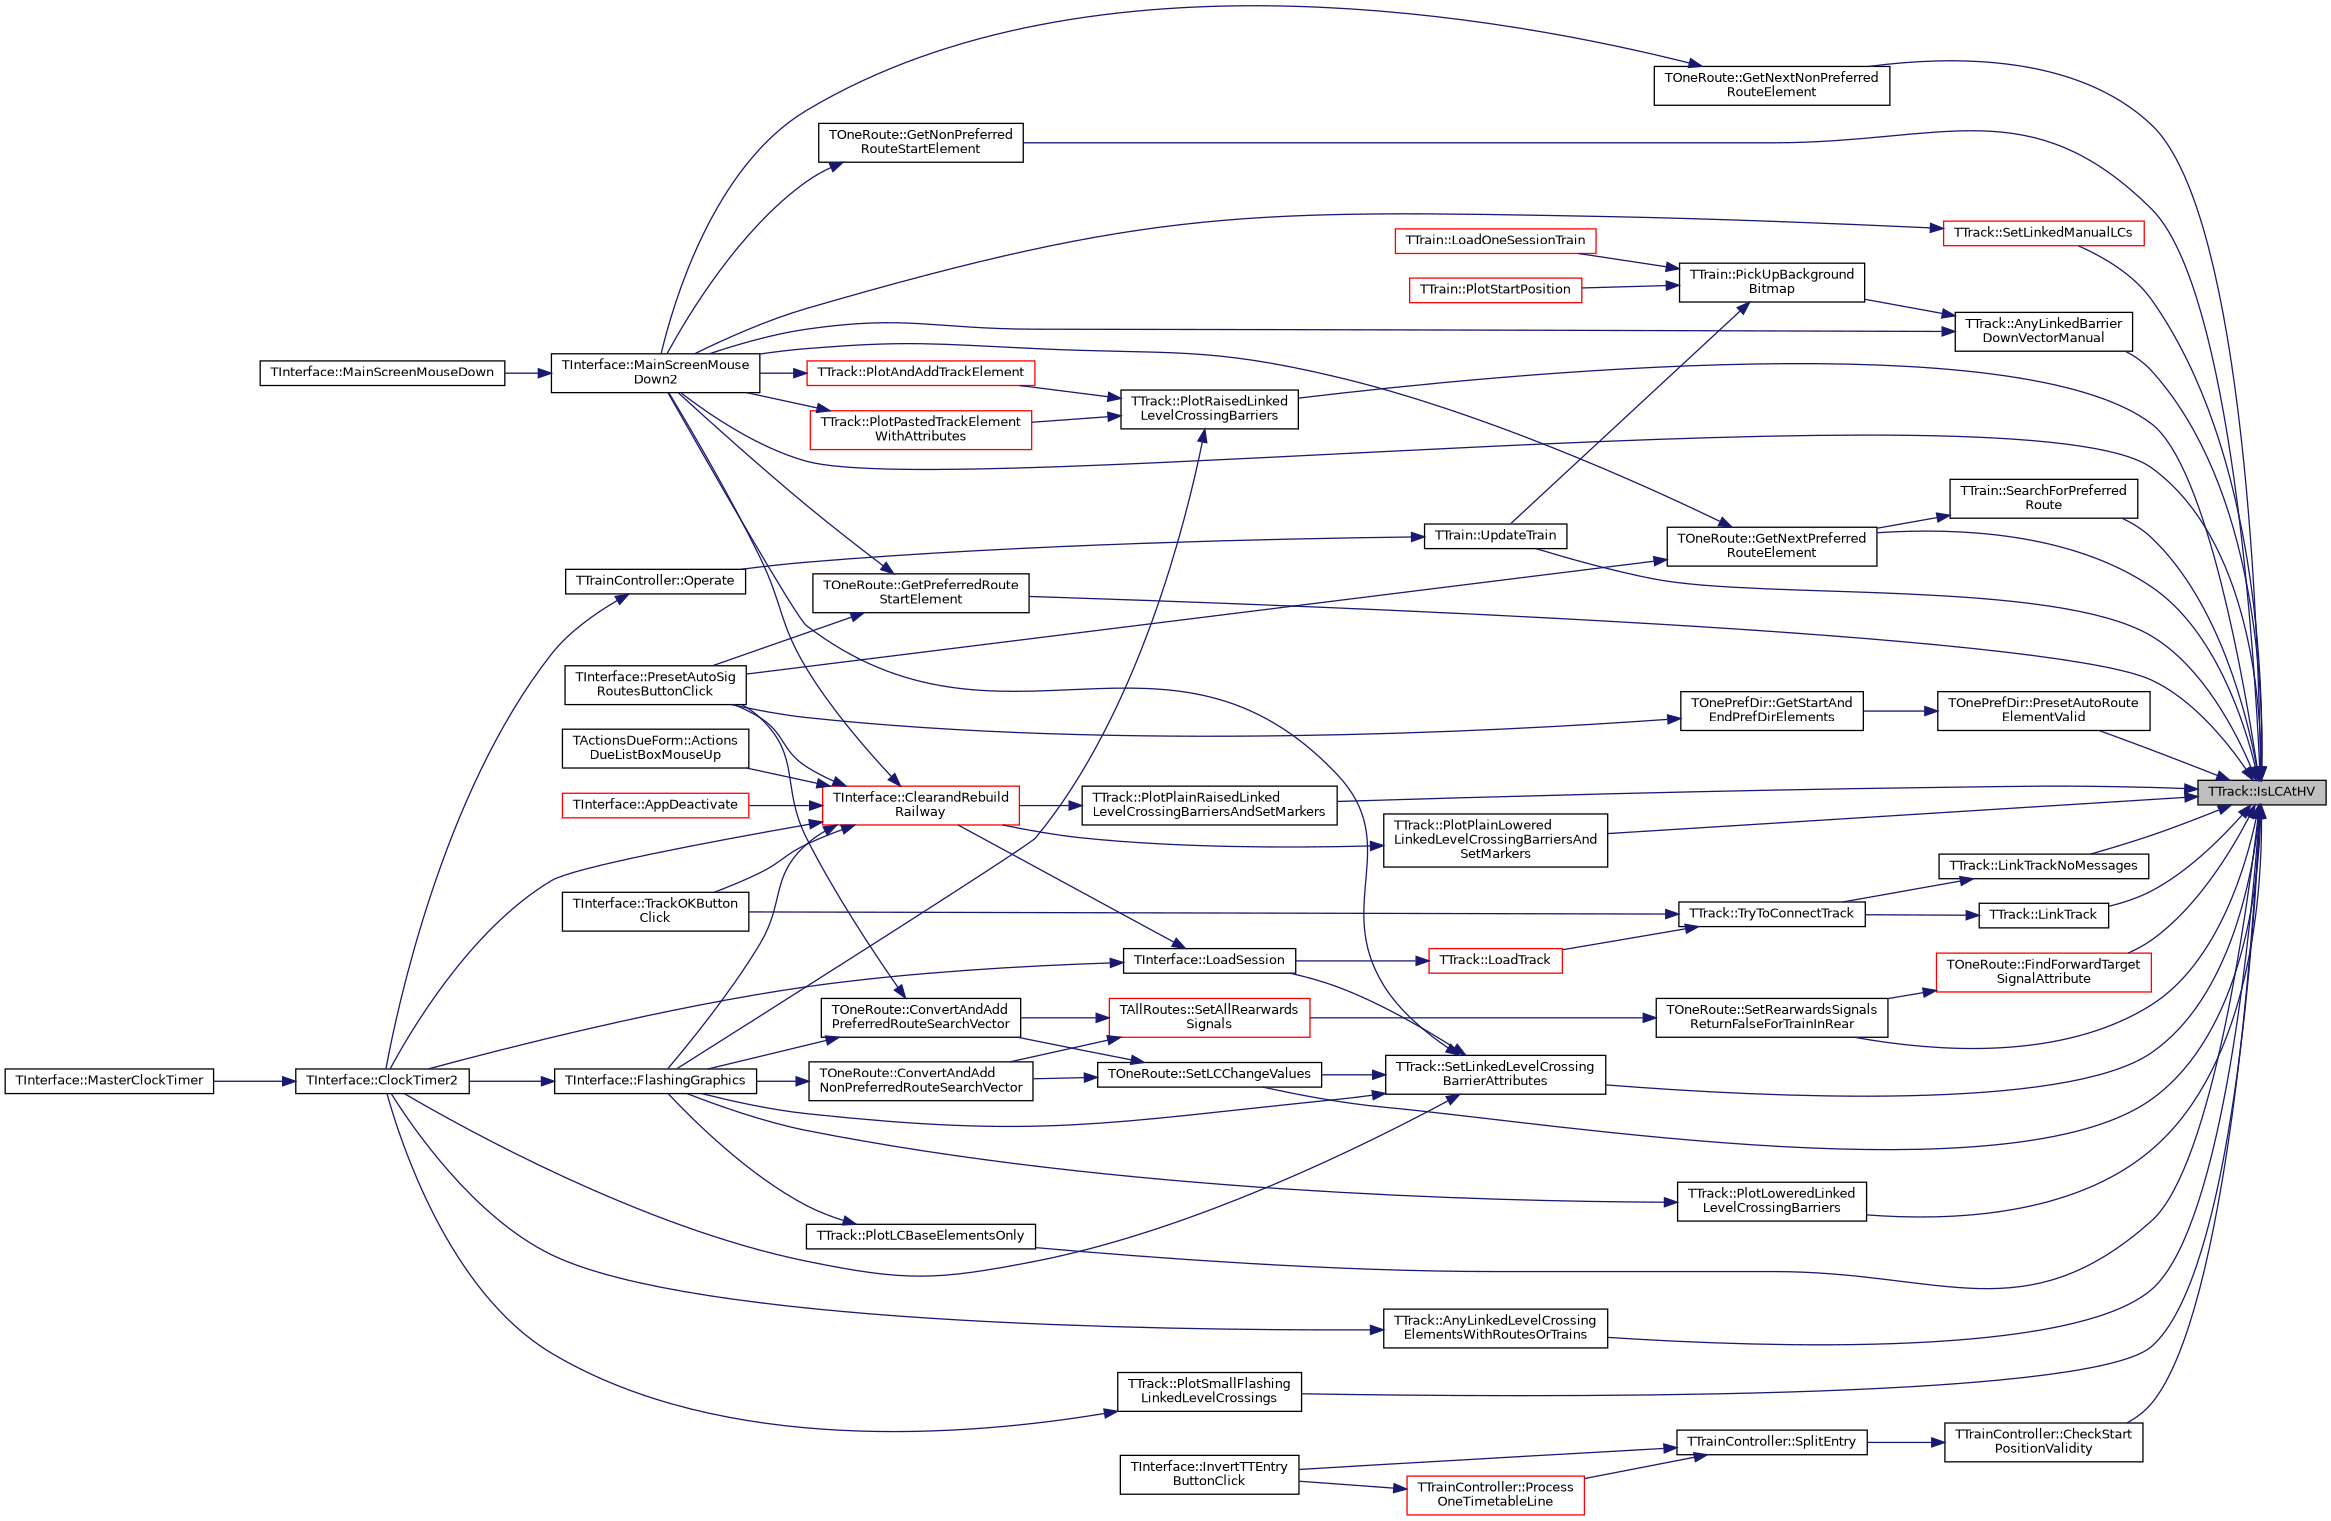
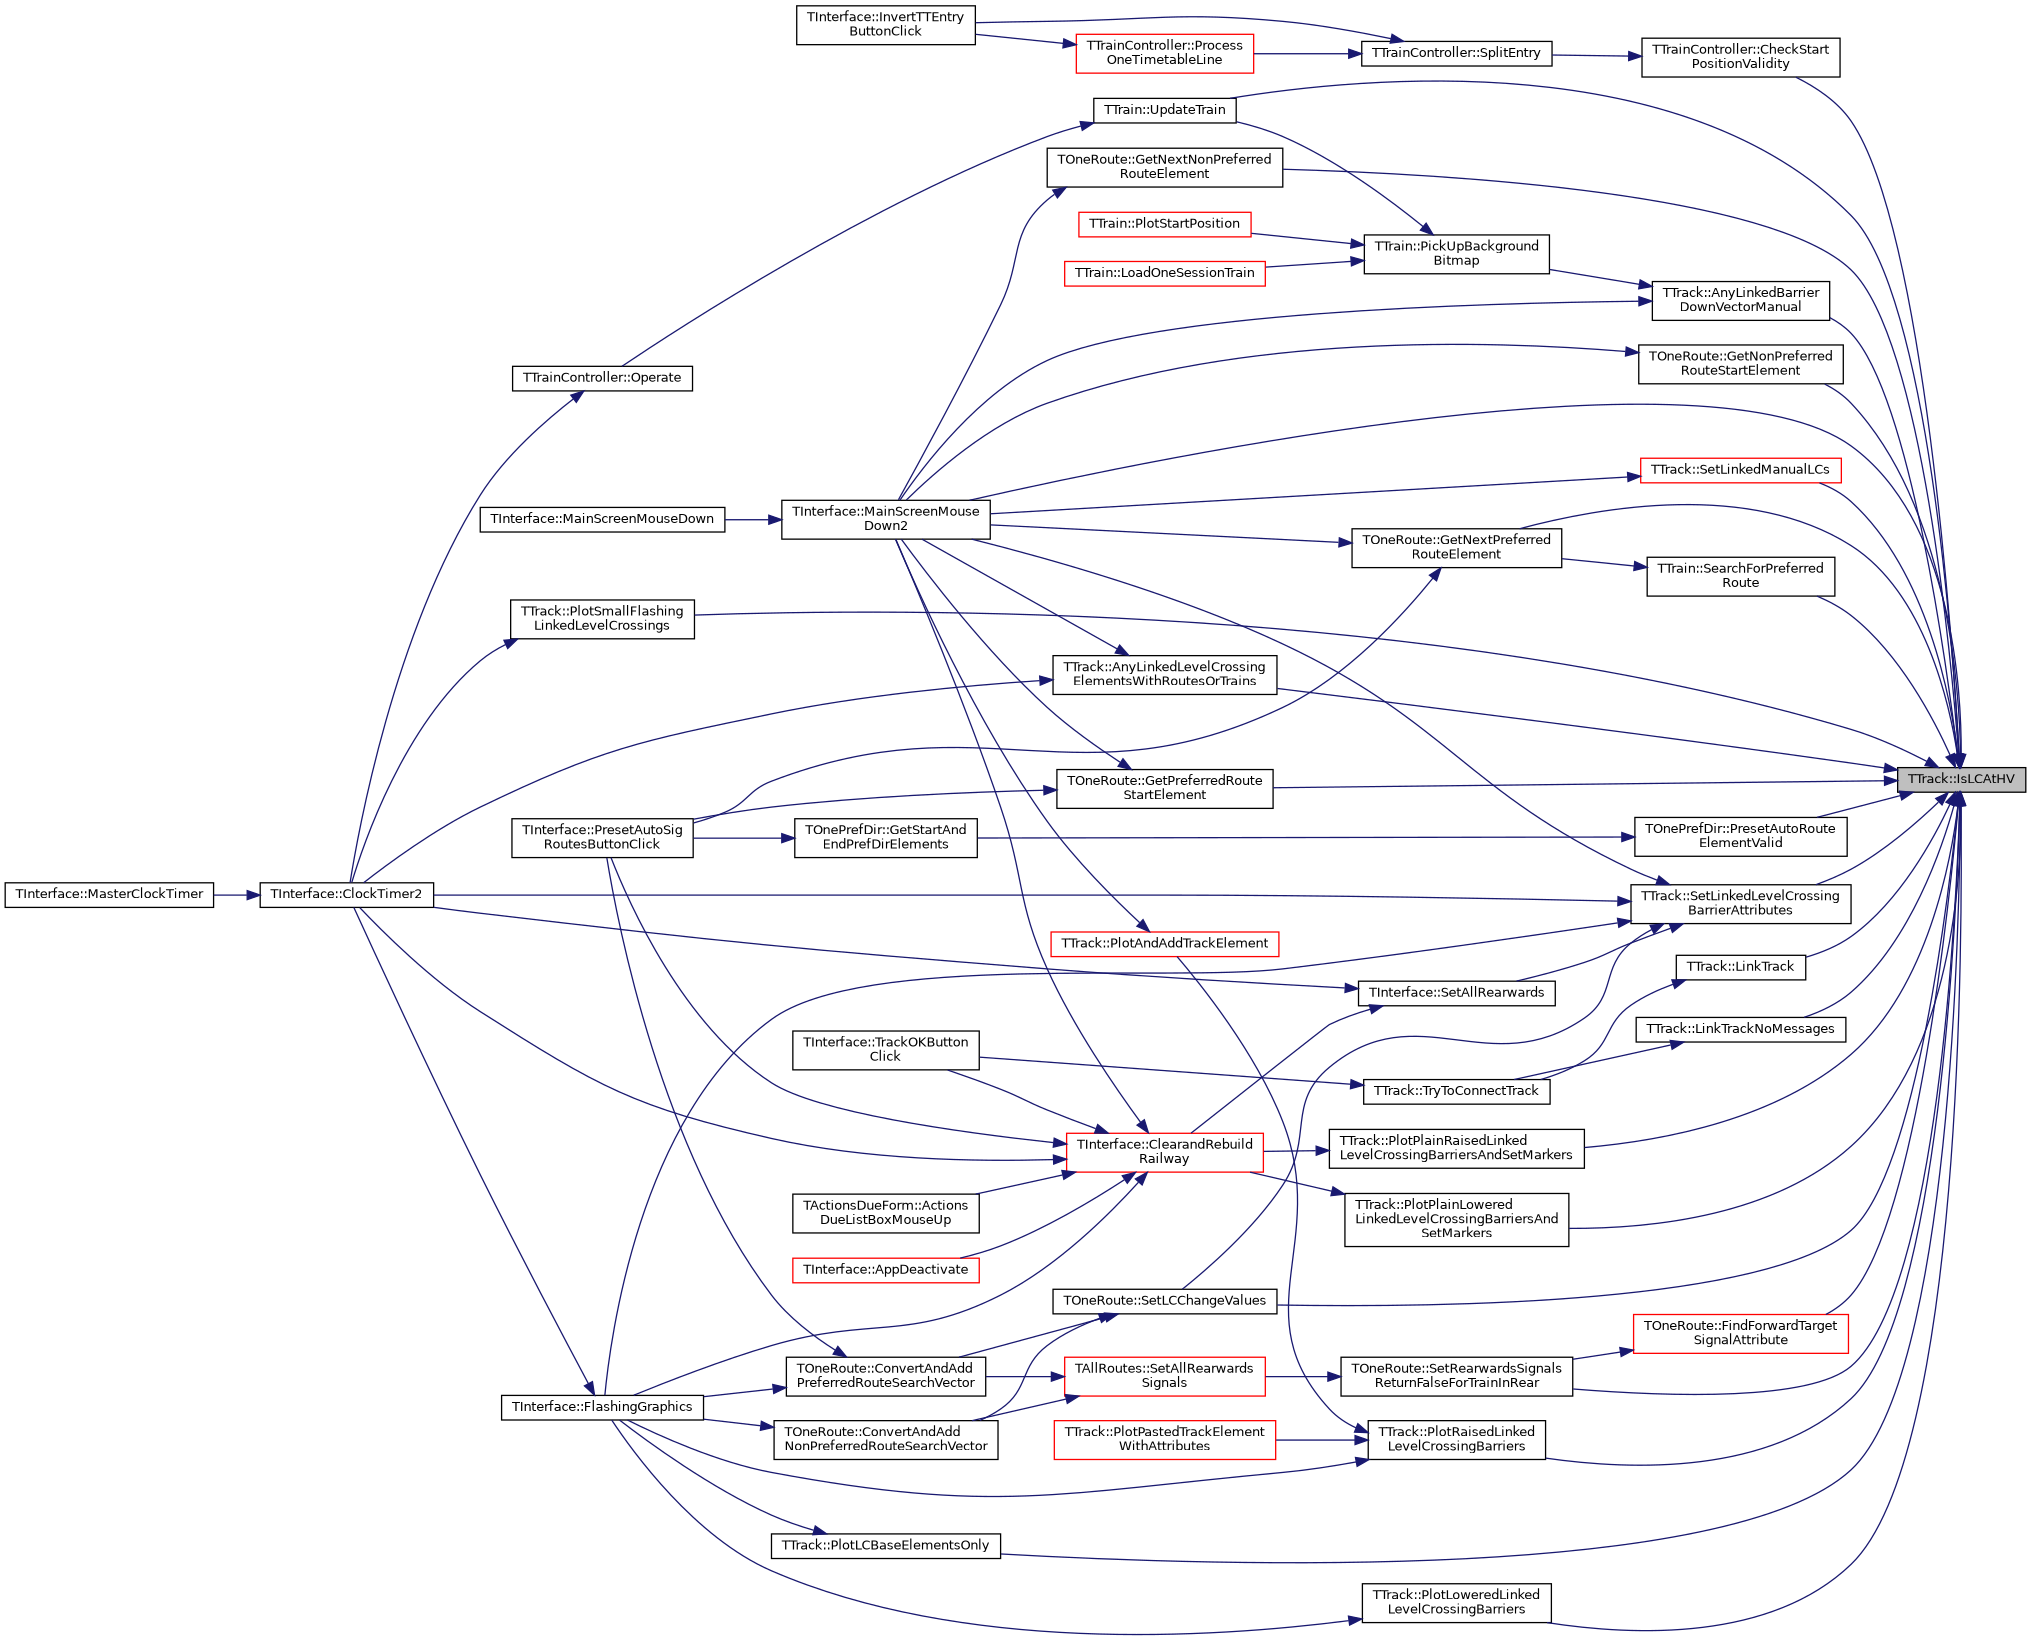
edge "TInterface::MainScreenMouse Down2" -> "TTrack::PlotPastedTrackElement WithAttributes": now "TInterface::MainScreenMouse Down2" -> "TTrack::AnyLinkedLevelCrossing ElementsWithRoutesOrTrains"
node "TInterface::LoadSession": label "TInterface::LoadSession" -> "TInterface::SetAllRearwards"
node "TTrack::LoadTrack": removed
